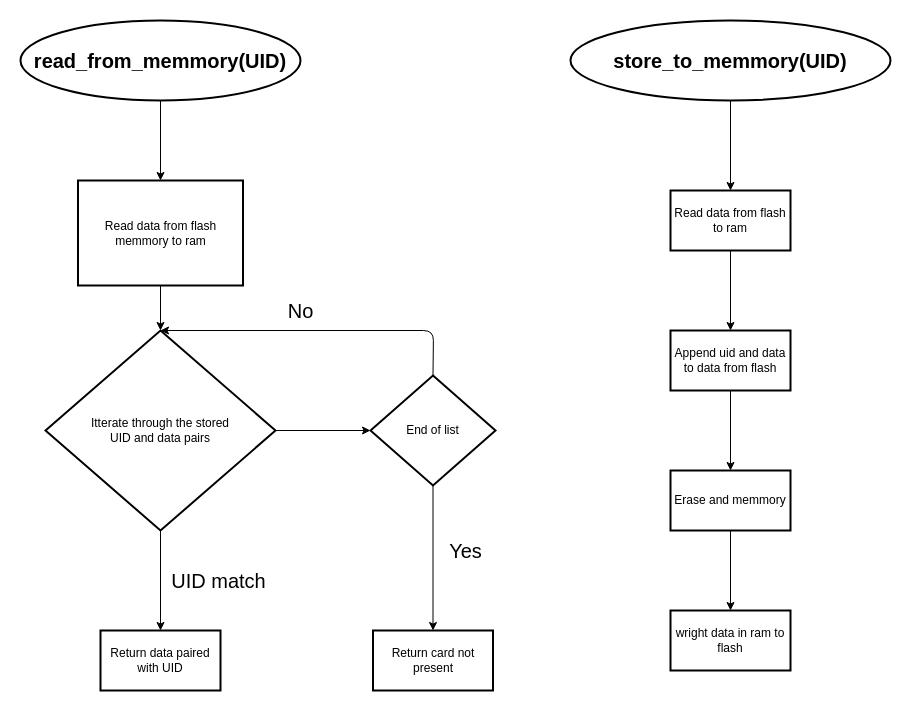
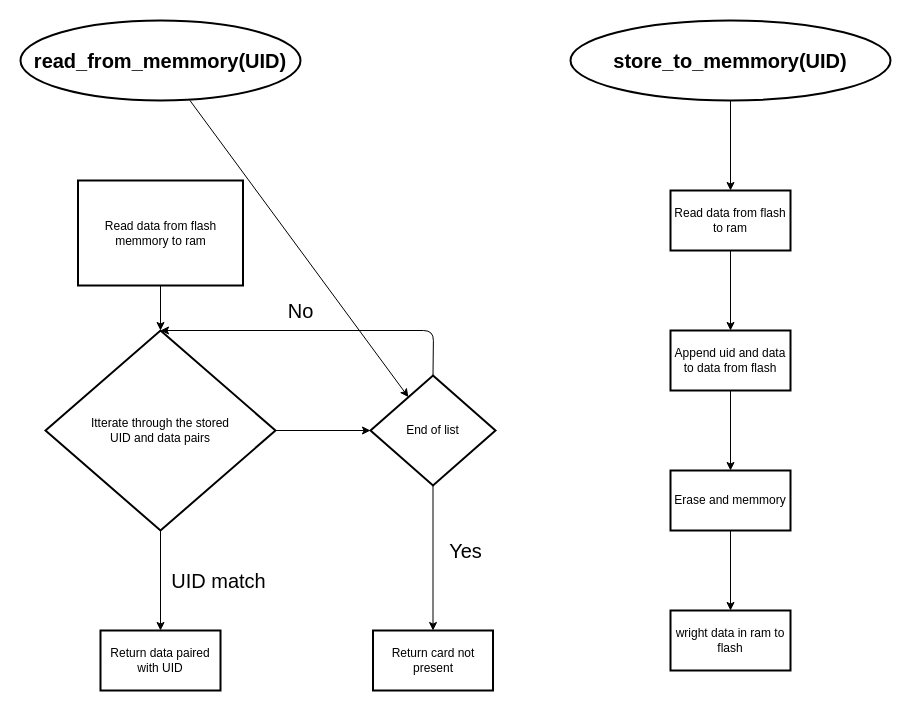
edge "read_from_memmory(UID)" -> "Read data from flash memmory to ram": now "read_from_memmory(UID)" -> "End of list"
